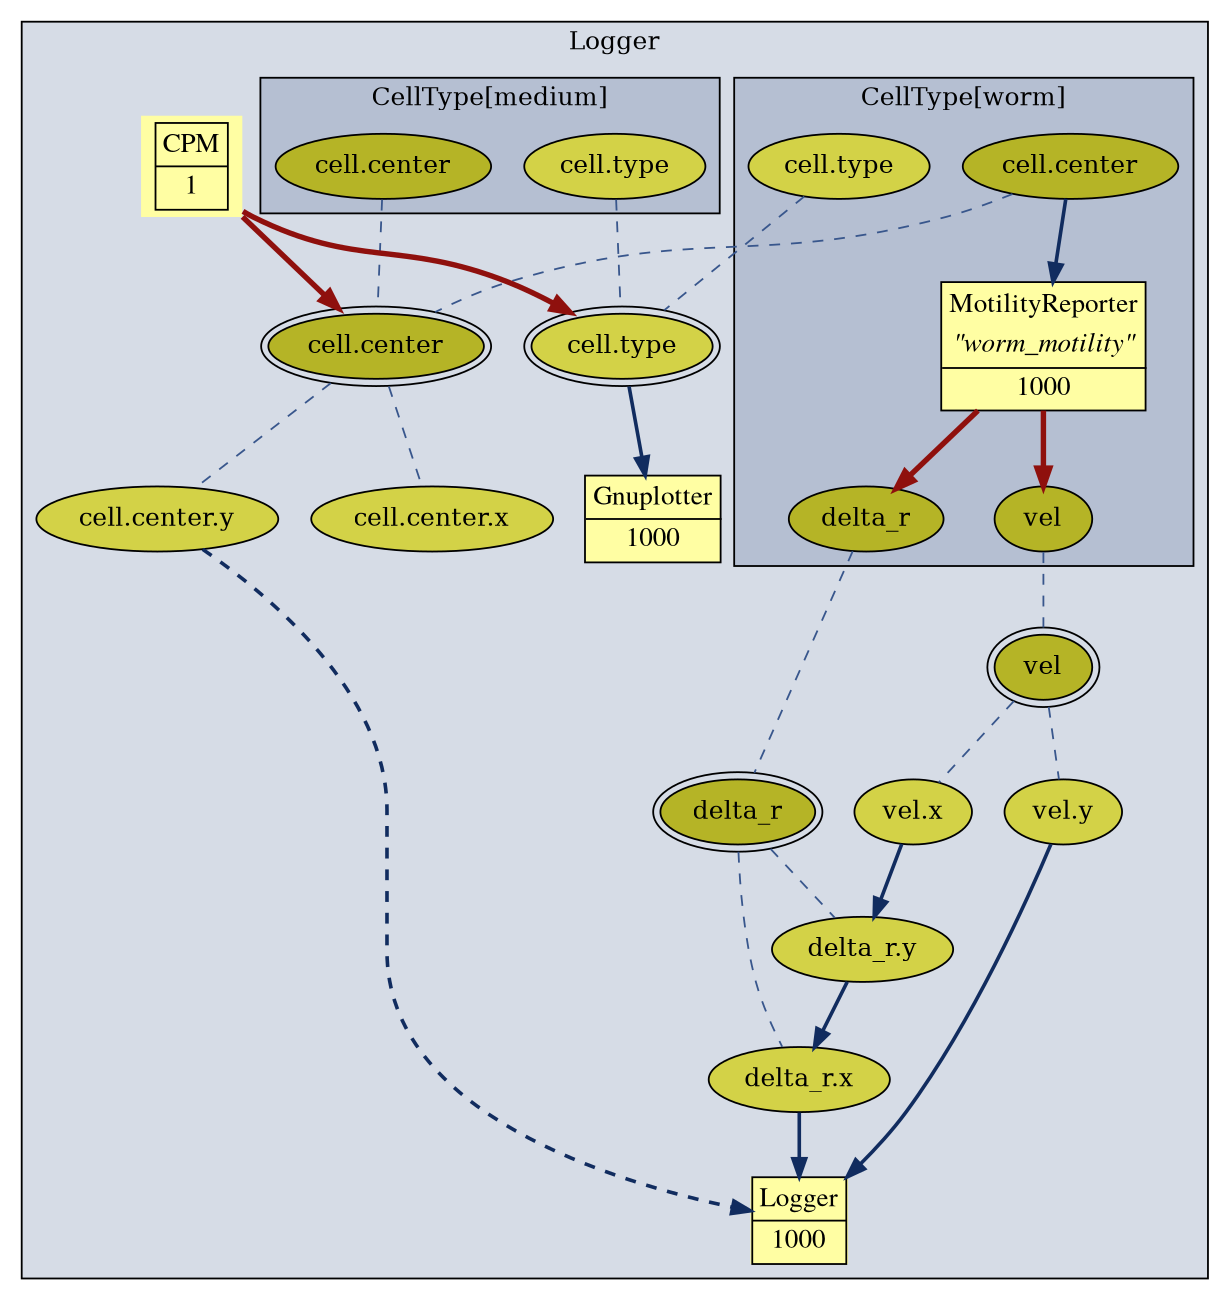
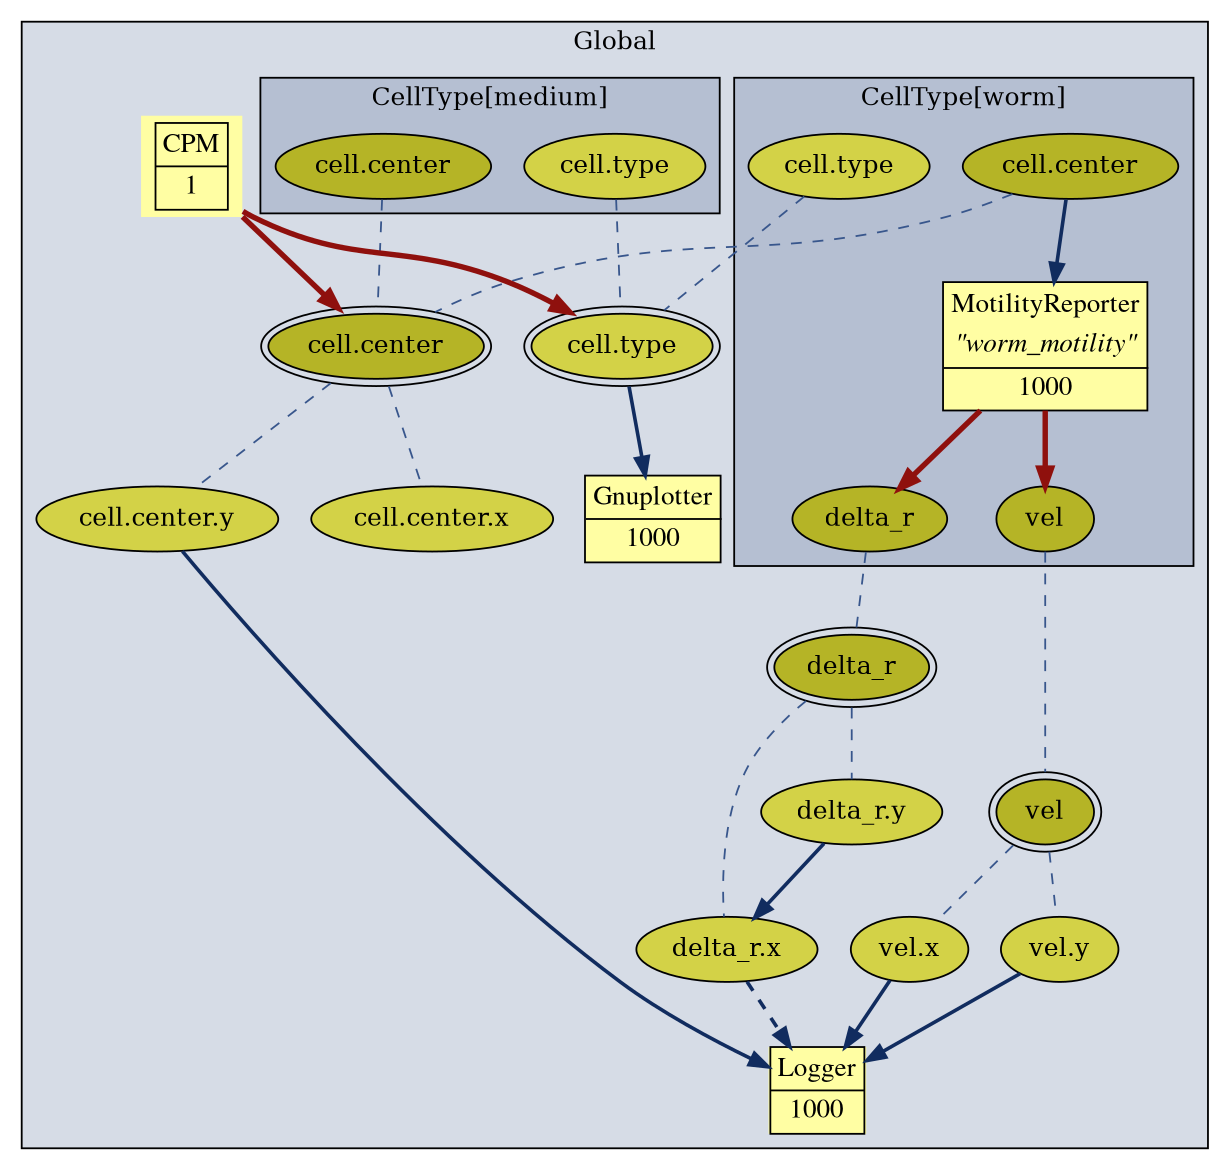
cluster "Logger": label "Logger" -> "Global"
edge "vel.x" -> "delta_r.y": now "vel.x" -> "Logger"
edge "cell.center.y" -> "Logger": style dashed -> solid
edge "delta_r.x" -> "Logger": style solid -> dashed
